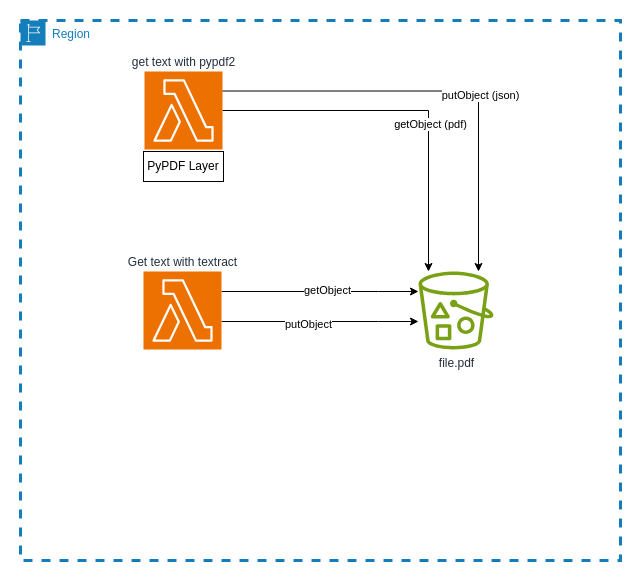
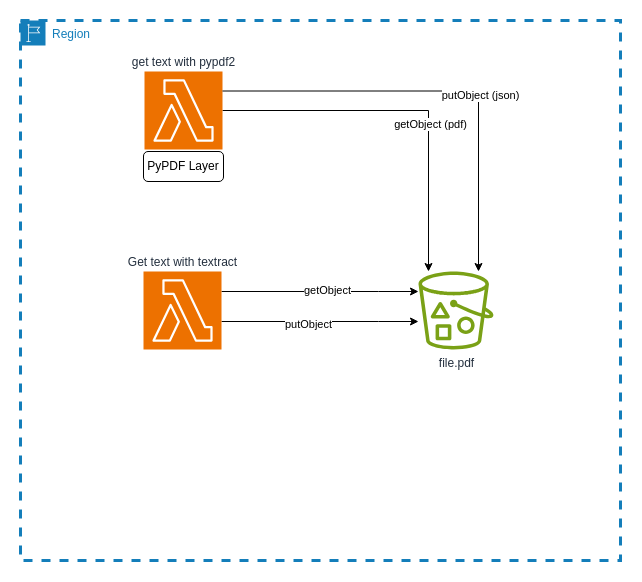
node "PyPDF Layer": shape rectangle -> rounded rectangle
